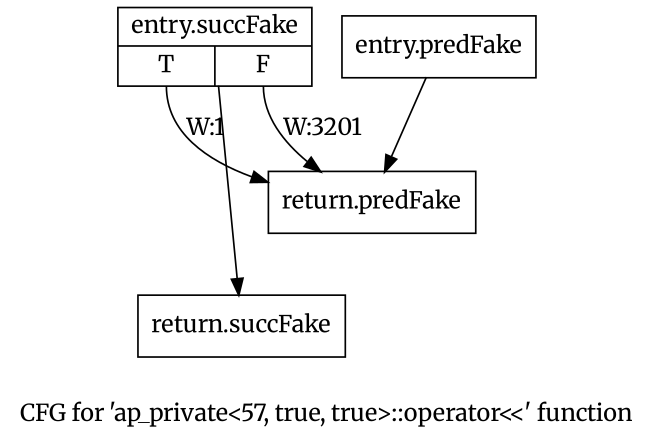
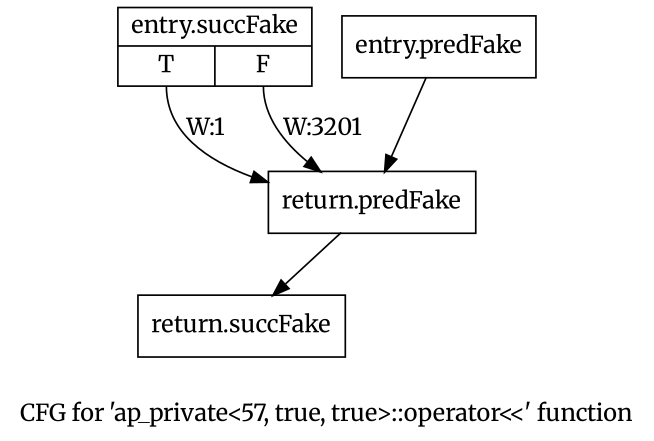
edge "entry.succFake" -> "return.succFake": now "return.predFake" -> "return.succFake"
